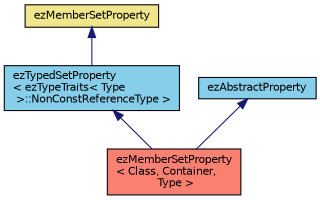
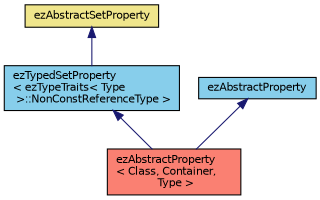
node "ezMemberSetProperty": label "ezMemberSetProperty" -> "ezAbstractSetProperty"
node "ezMemberSetProperty < Class, Container, Type >": label "ezMemberSetProperty < Class, Container, Type >" -> "ezAbstractProperty < Class, Container, Type >"
